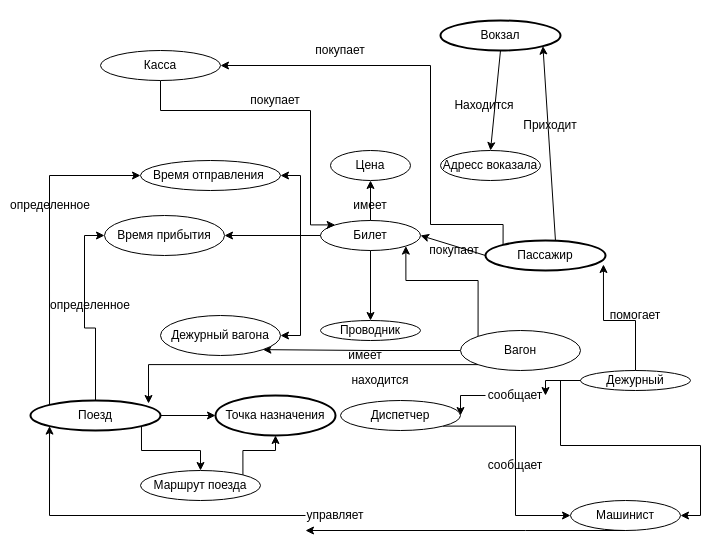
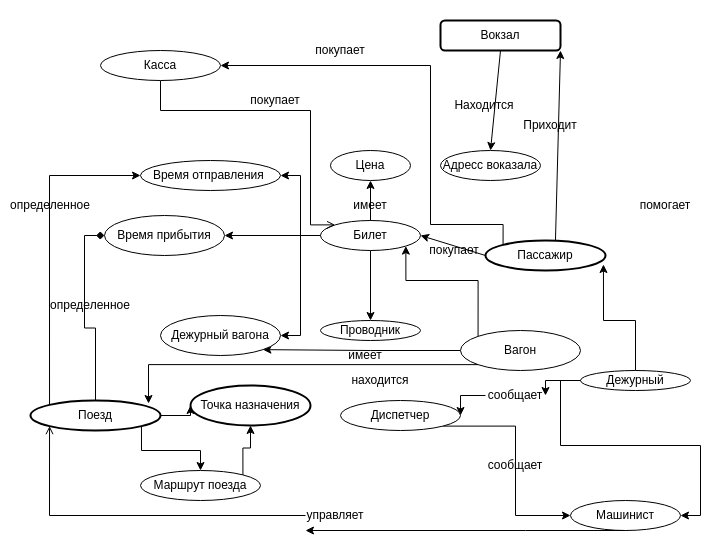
node "Вокзал": shape ellipse -> rounded rectangle
edge "Касса" -> "Билет": arrowhead classic -> open
edge "Поезд" -> "Время прибытия": arrowhead classic -> diamond
node "помогает": moved (636, 316) -> (666, 206)
node "Точка назначения": moved (276, 416) -> (251, 406)
edge "управляет" -> "Поезд": arrowhead classic -> open
